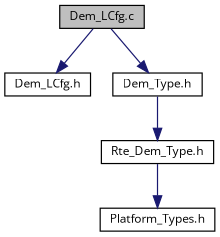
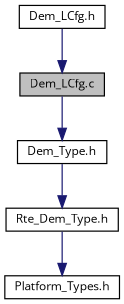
edge "Dem_LCfg.c" -> "Dem_LCfg.h": reversed
